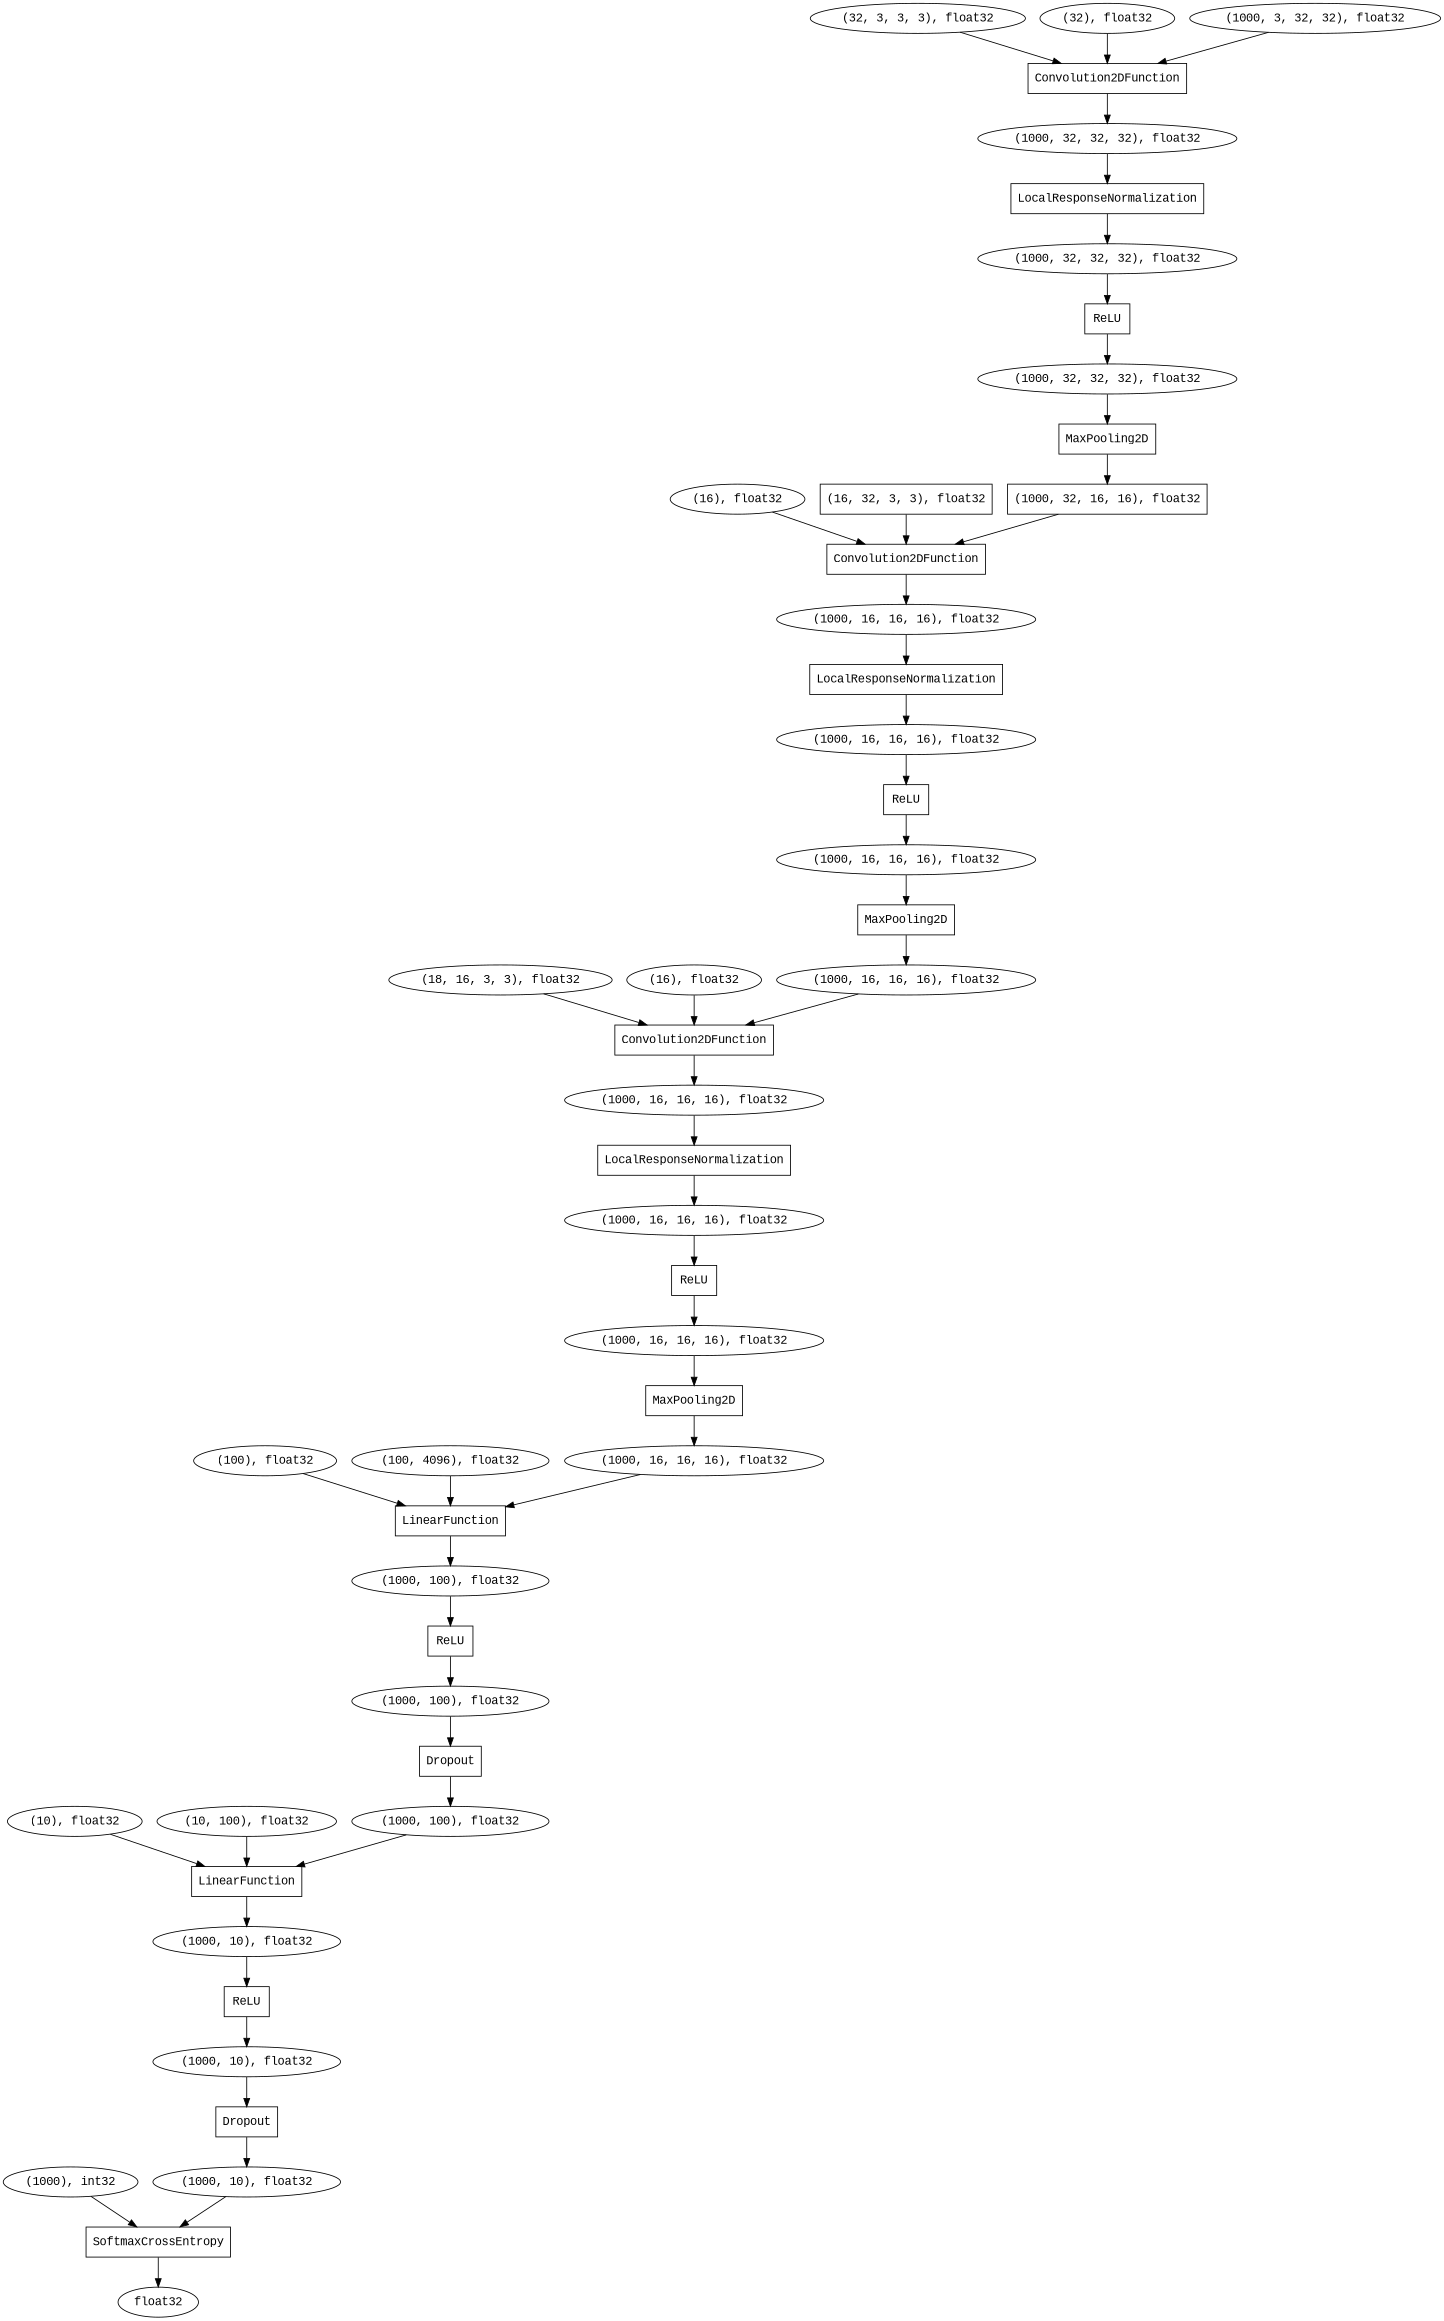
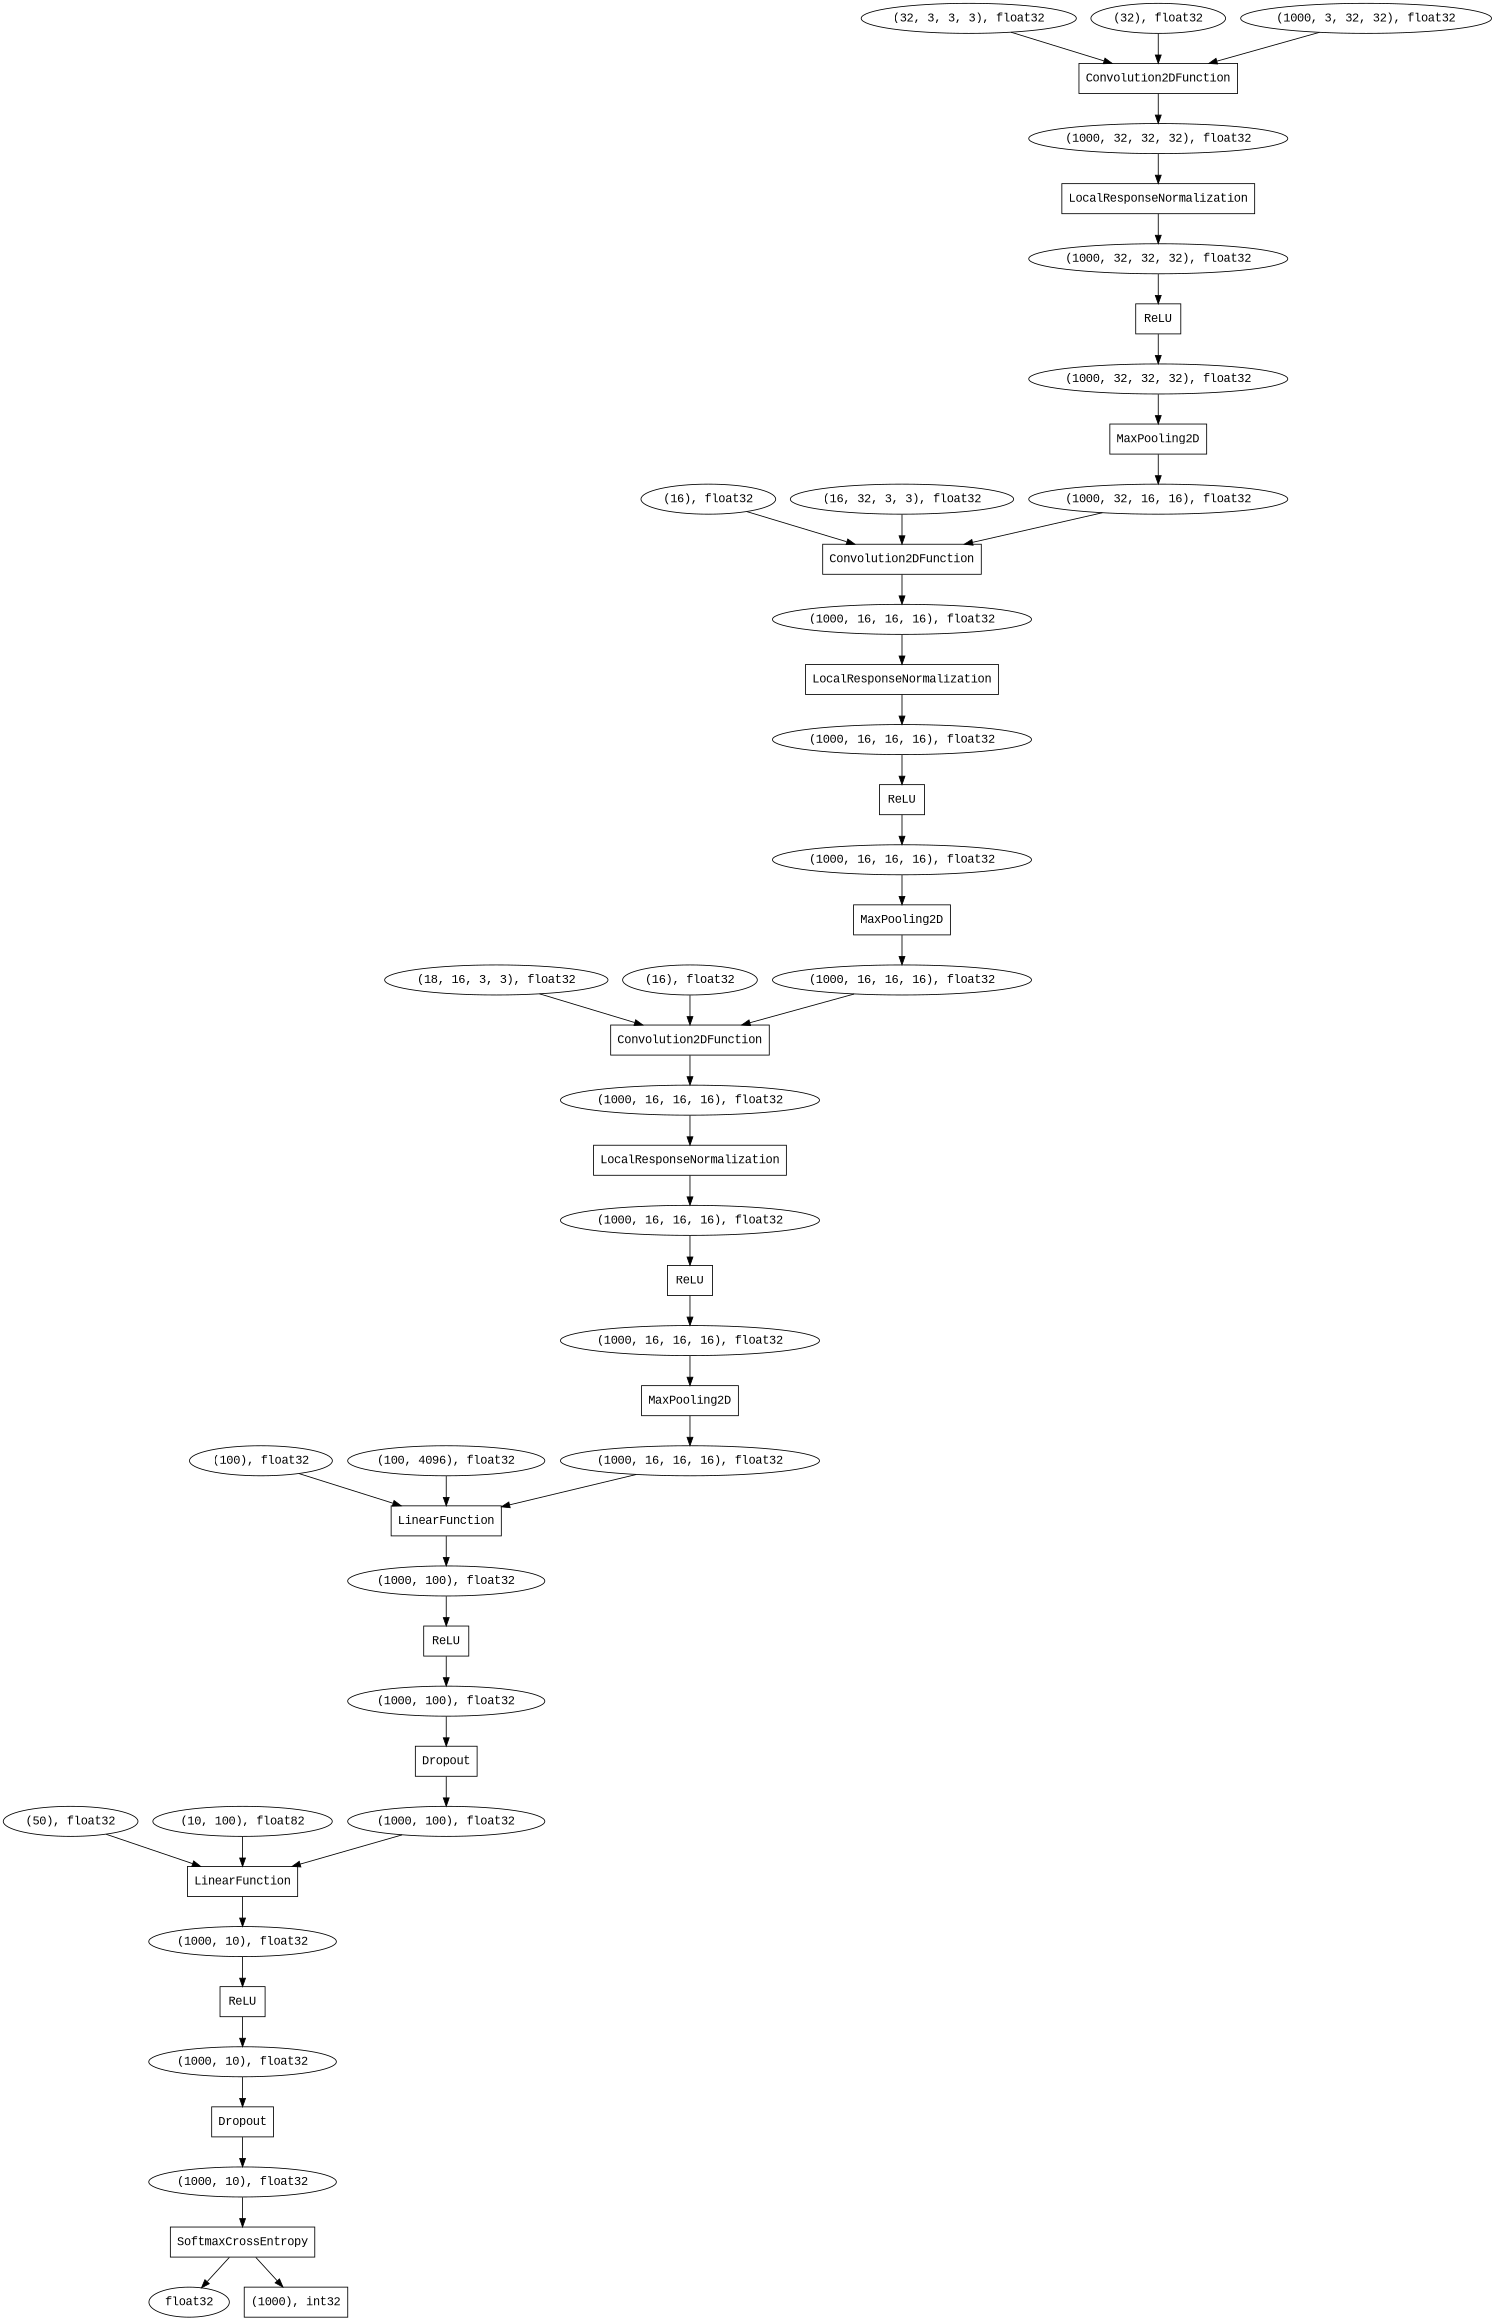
node "(16, 32, 3, 3), float32": shape box -> ellipse
node "(1000, 32, 16, 16), float32": shape box -> ellipse
node "(10), float32": label "(10), float32" -> "(50), float32"
node "(10, 100), float32": label "(10, 100), float32" -> "(10, 100), float82"
node "(1000), int32": shape ellipse -> box
edge "(1000), int32" -> "SoftmaxCrossEntropy": reversed
